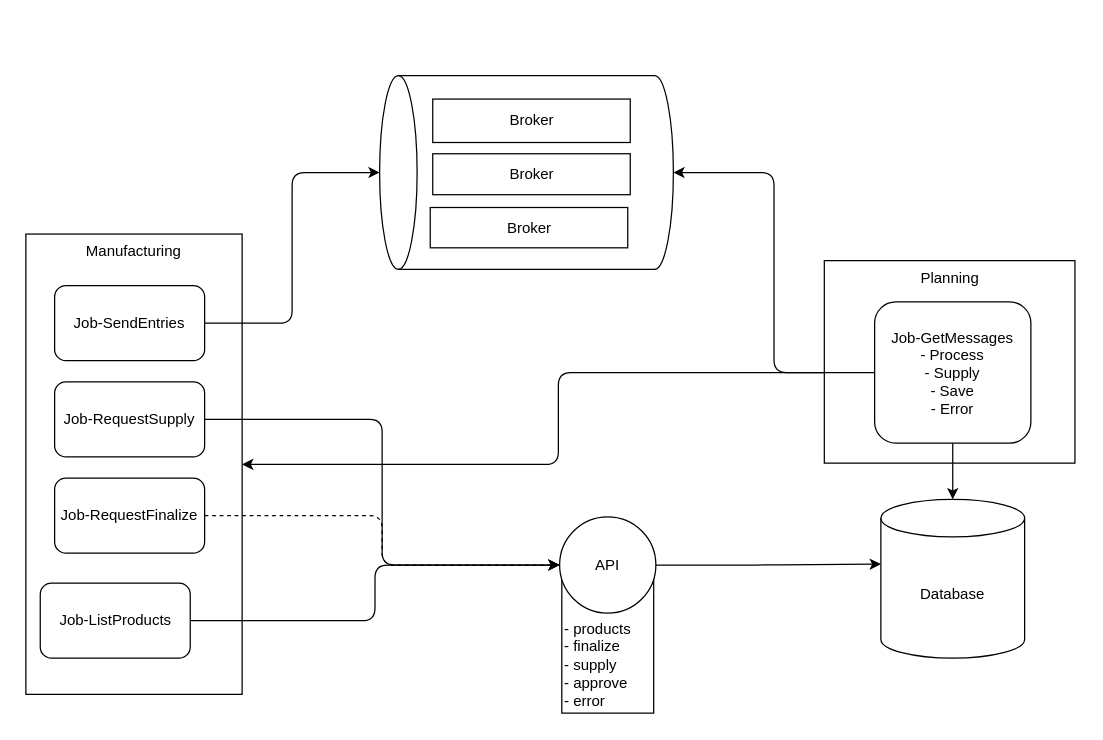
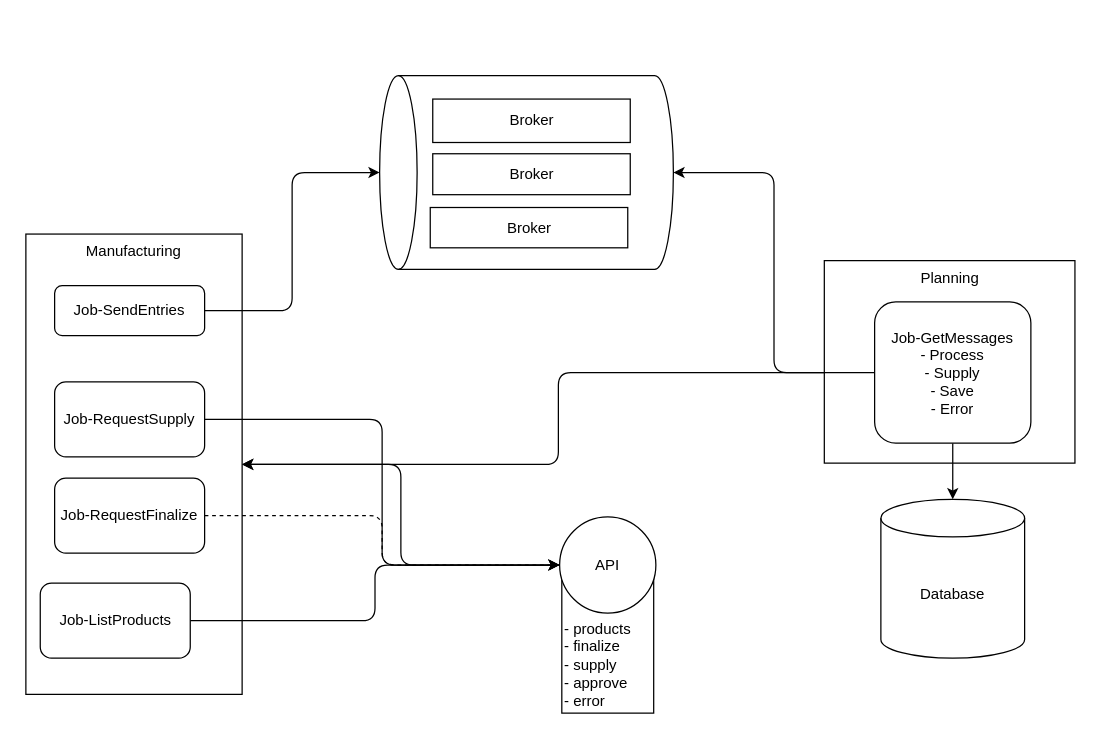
node "Job-SendEntries": size 150x75 -> 150x50
edge "API" -> "Database": now "API" -> "Manufacturing"
